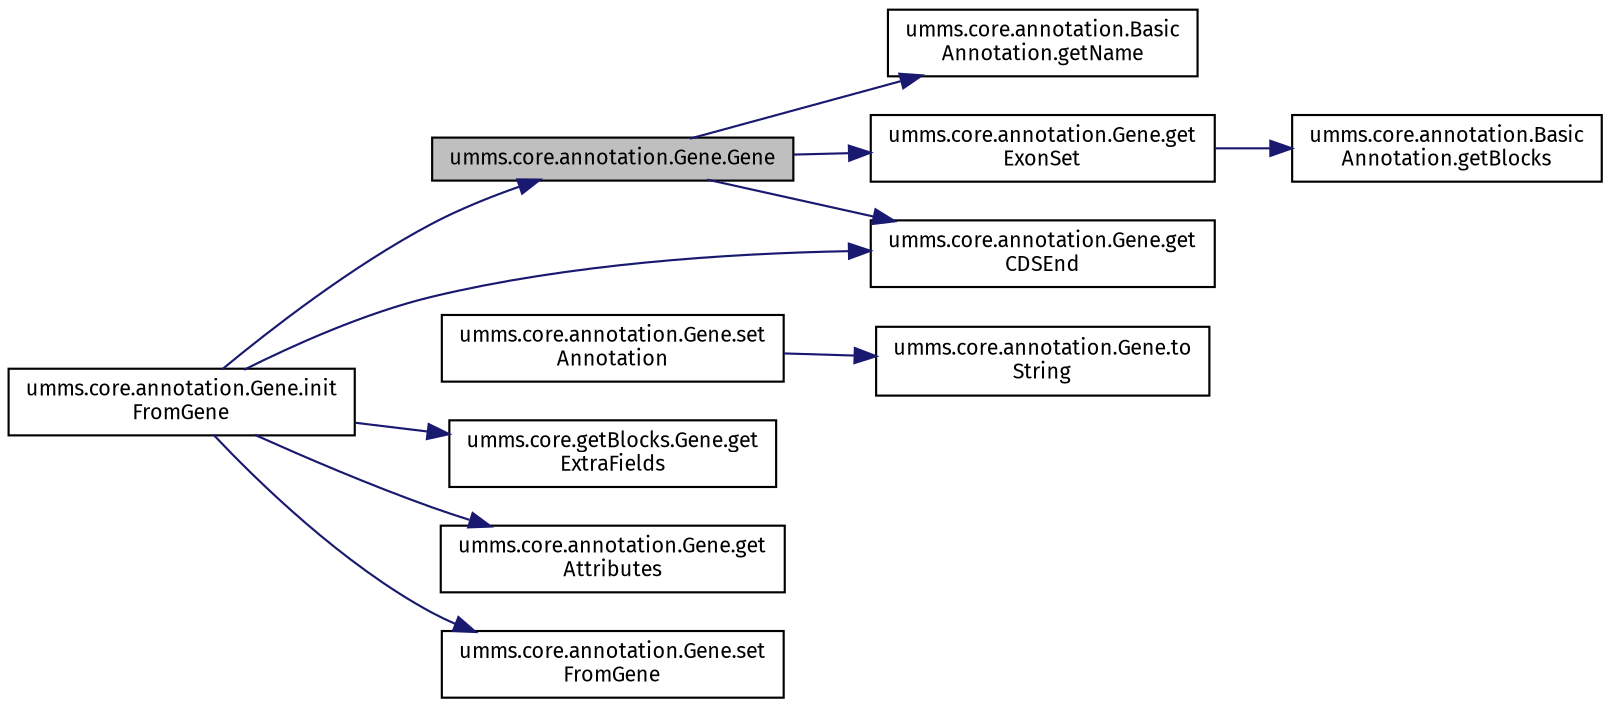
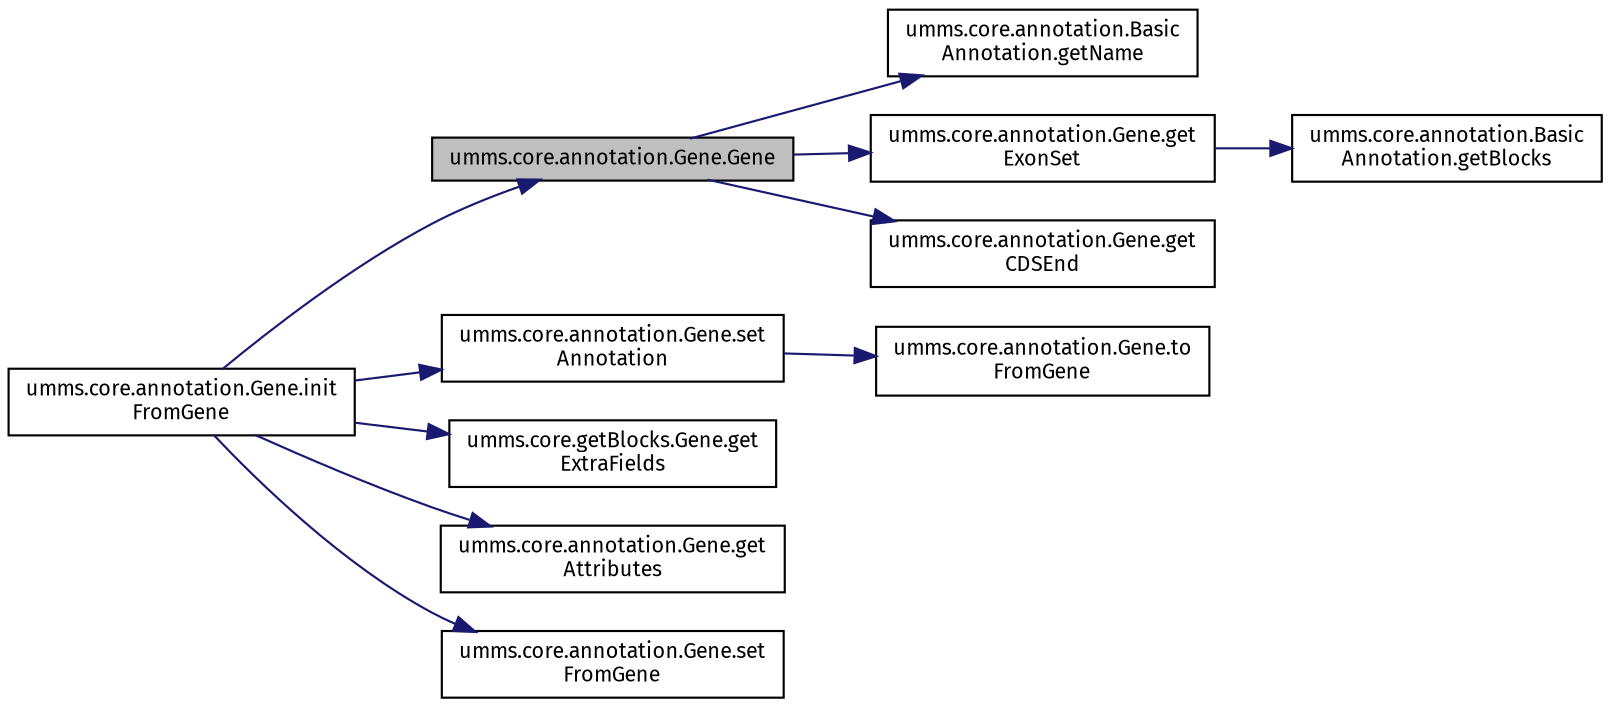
edge "umms.core.annotation.Gene.init FromGene" -> "umms.core.annotation.Gene.get CDSEnd": now "umms.core.annotation.Gene.init FromGene" -> "umms.core.annotation.Gene.set Annotation"
node "umms.core.annotation.Gene.to String": label "umms.core.annotation.Gene.to String" -> "umms.core.annotation.Gene.to FromGene"
